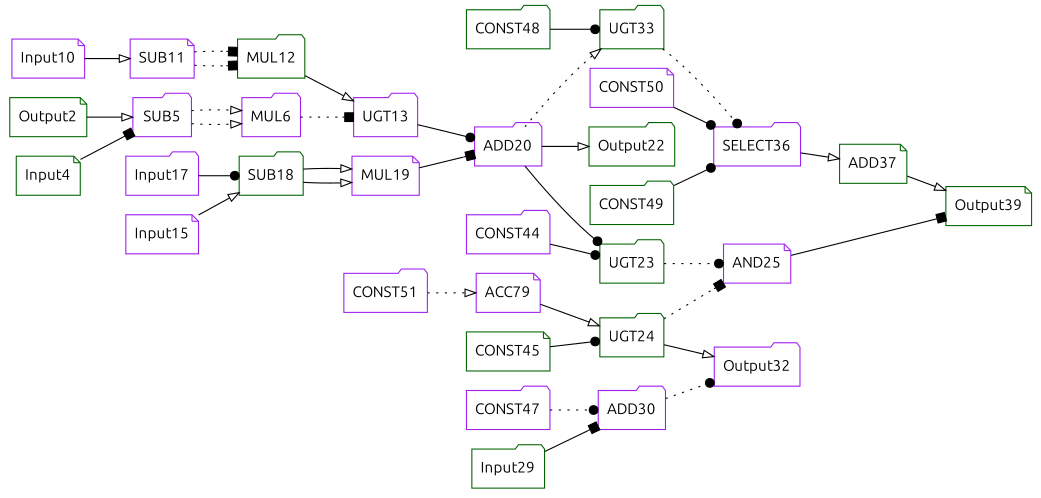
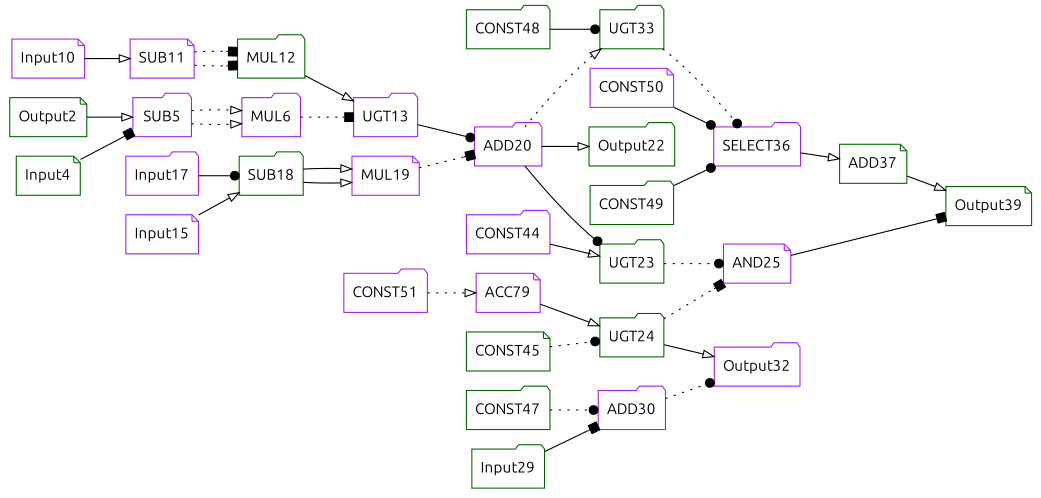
edge "MUL19" -> "ADD20": style solid -> dotted
edge "CONST44" -> "UGT23": arrowhead dot -> onormal
edge "CONST45" -> "UGT24": style solid -> dotted
node "CONST47": color purple -> darkgreen
